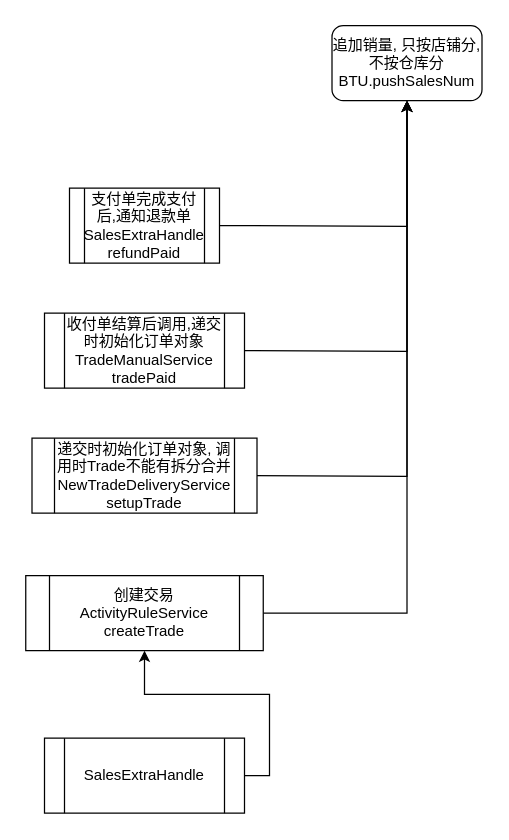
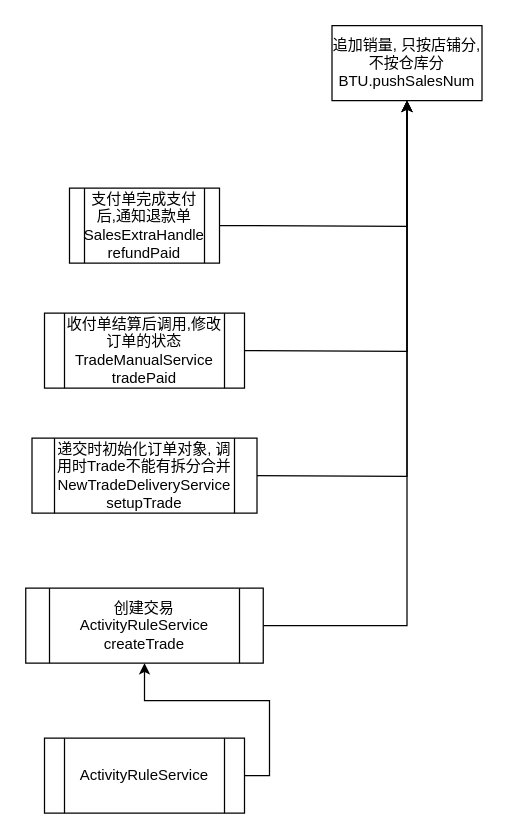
node "追加销量, 只按店铺分, 不按仓库分 BTU.pushSalesNum": shape rounded rectangle -> rectangle
node "收付单结算后调用,递交时初始化订单对象 TradeManualService tradePaid": label "收付单结算后调用,递交时初始化订单对象 TradeManualService tradePaid" -> "收付单结算后调用,修改订单的状态 TradeManualService tradePaid"
node "创建交易 ActivityRuleService createTrade": moved (144, 613) -> (144, 626)
node "SalesExtraHandle": label "SalesExtraHandle" -> "ActivityRuleService"
